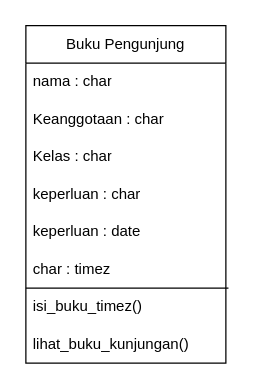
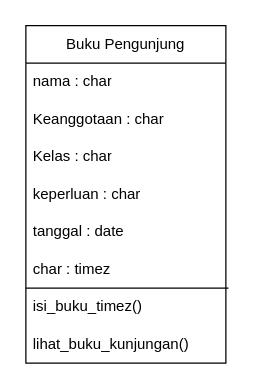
node "keperluan : date": label "keperluan : date" -> "tanggal : date"
